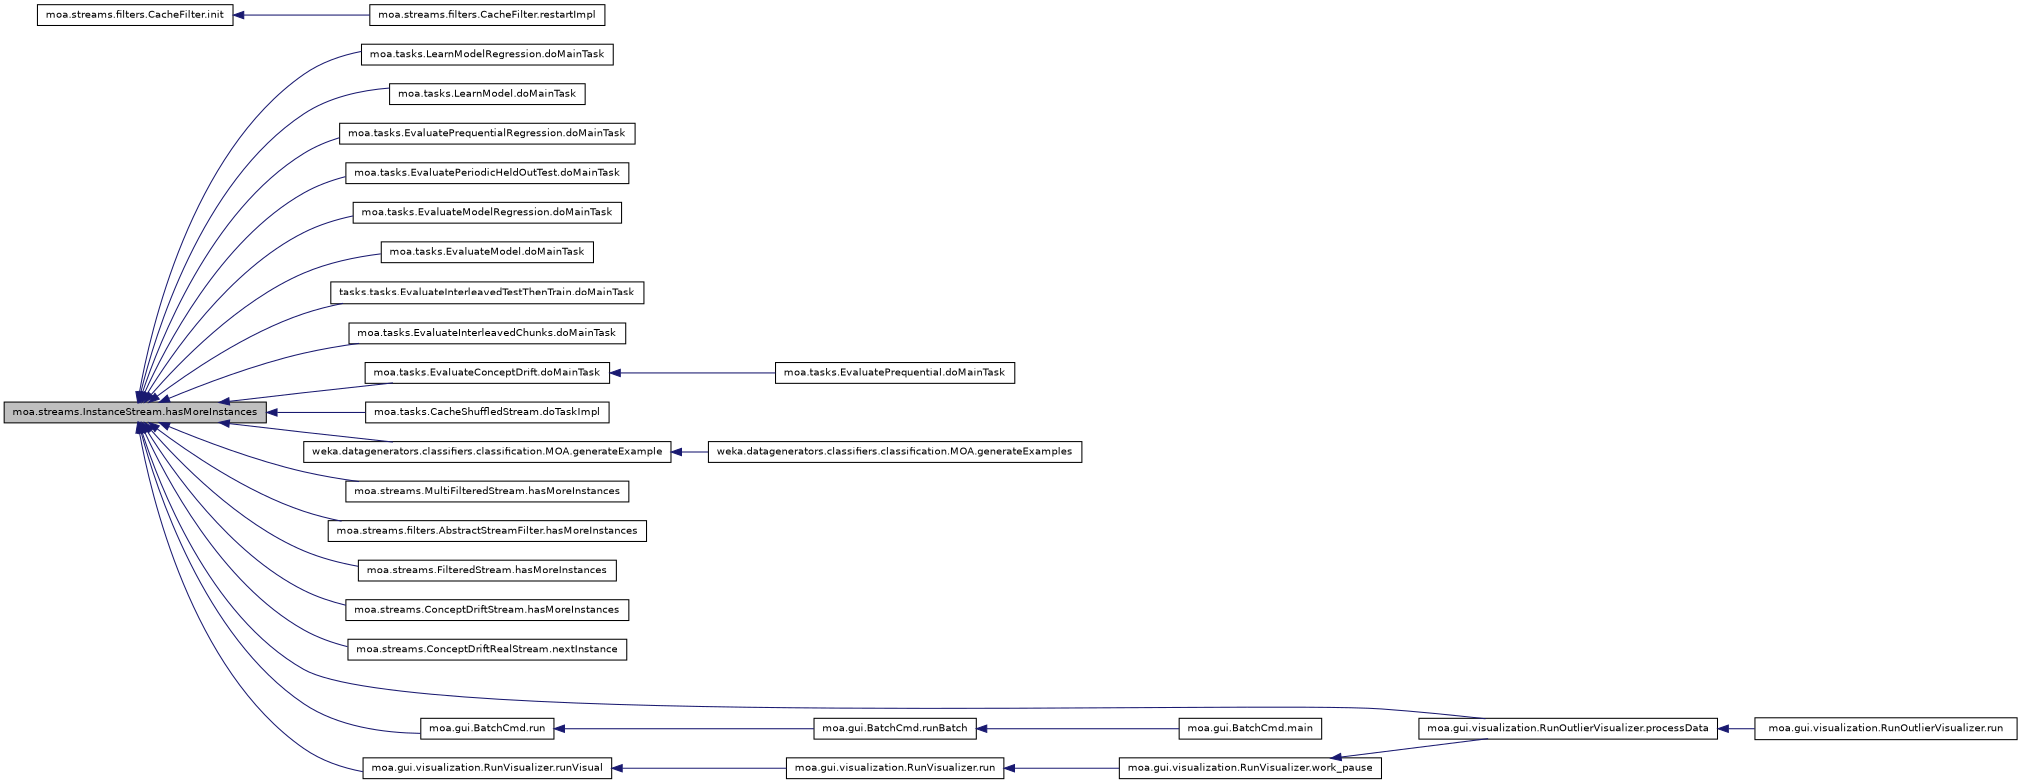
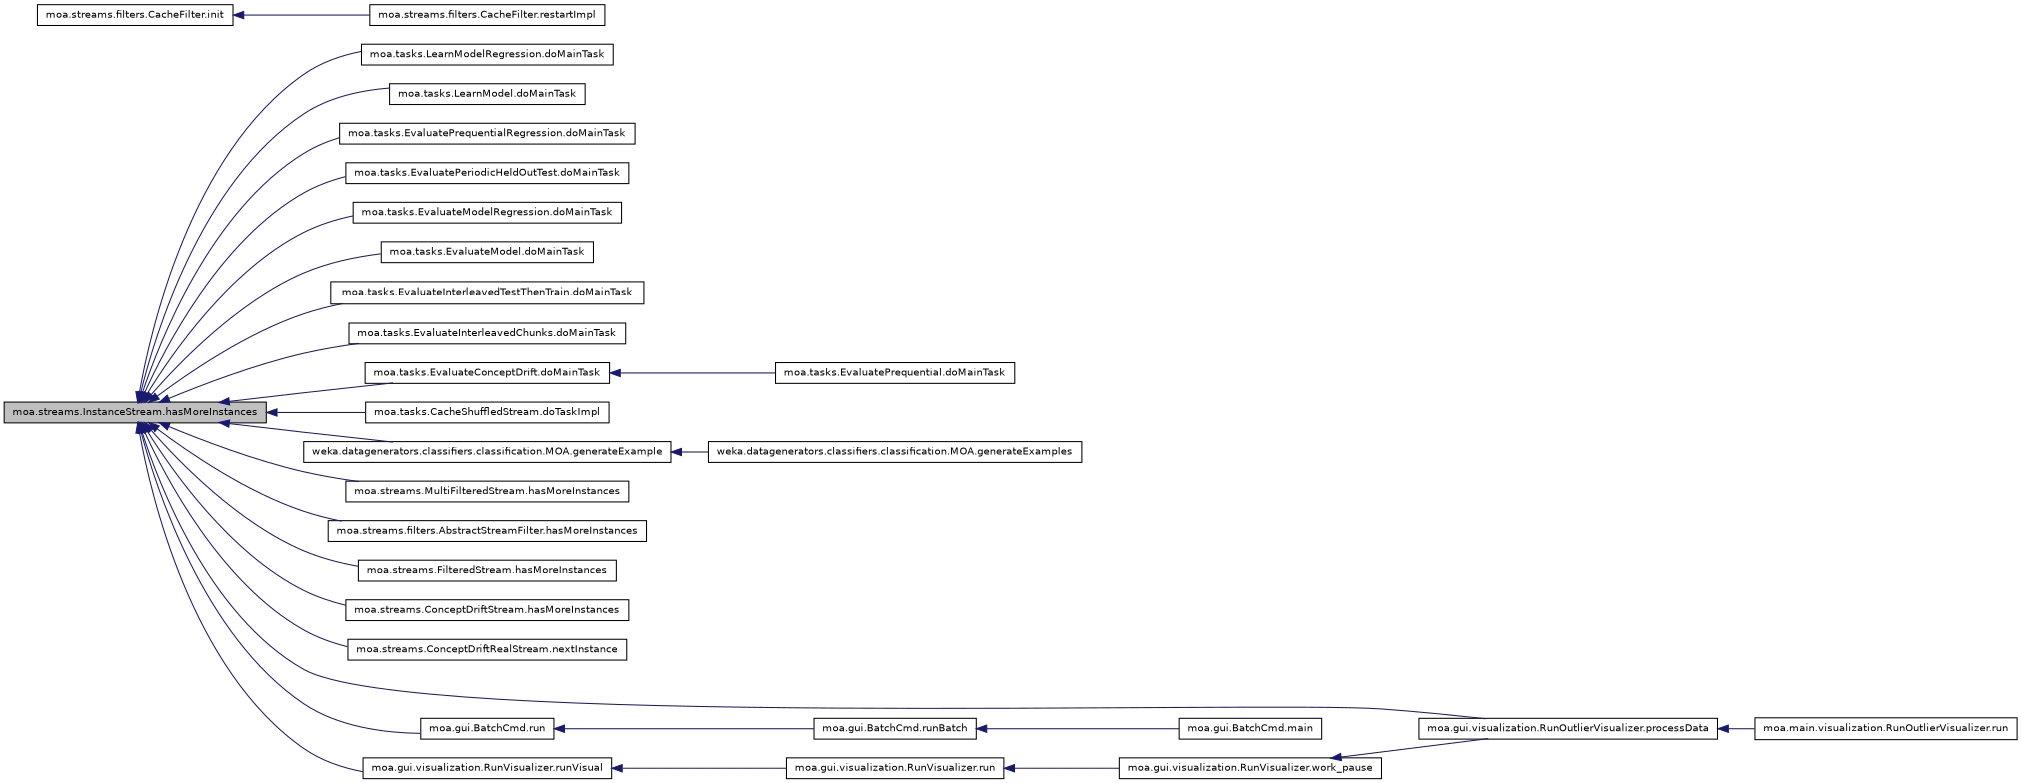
node "tasks.tasks.EvaluateInterleavedTestThenTrain.doMainTask": label "tasks.tasks.EvaluateInterleavedTestThenTrain.doMainTask" -> "moa.tasks.EvaluateInterleavedTestThenTrain.doMainTask"
node "moa.gui.visualization.RunOutlierVisualizer.run": label "moa.gui.visualization.RunOutlierVisualizer.run" -> "moa.main.visualization.RunOutlierVisualizer.run"
